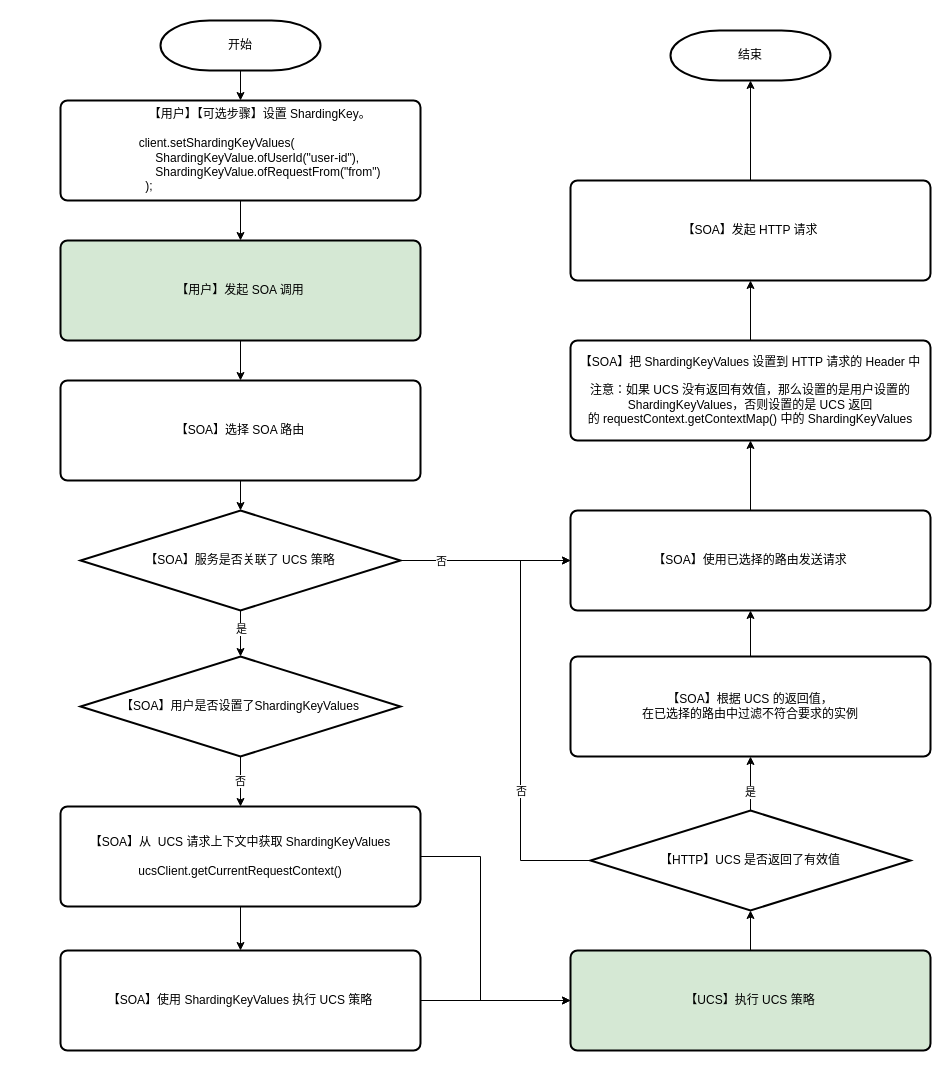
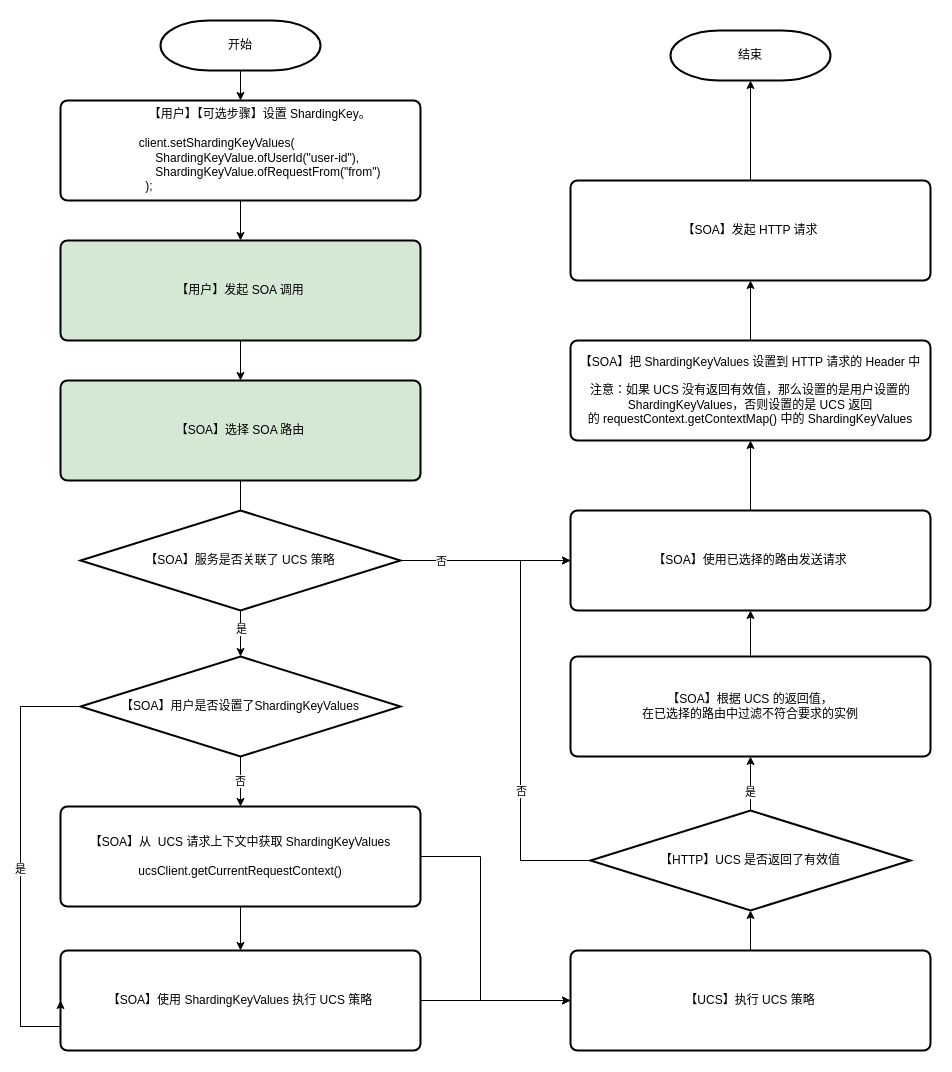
node "【SOA】选择 SOA 路由": fillcolor #ffffff -> #d5e8d4
edge "【SOA】选择 SOA 路由" -> "【SOA】服务是否关联了 UCS 策略": arrowhead classic -> none
edge "【SOA】用户是否设置了ShardingKeyValues" -> "【SOA】使用 ShardingKeyValues 执行 UCS 策略": added, label "是"
node "【UCS】执行 UCS 策略": fillcolor #d5e8d4 -> #ffffff
